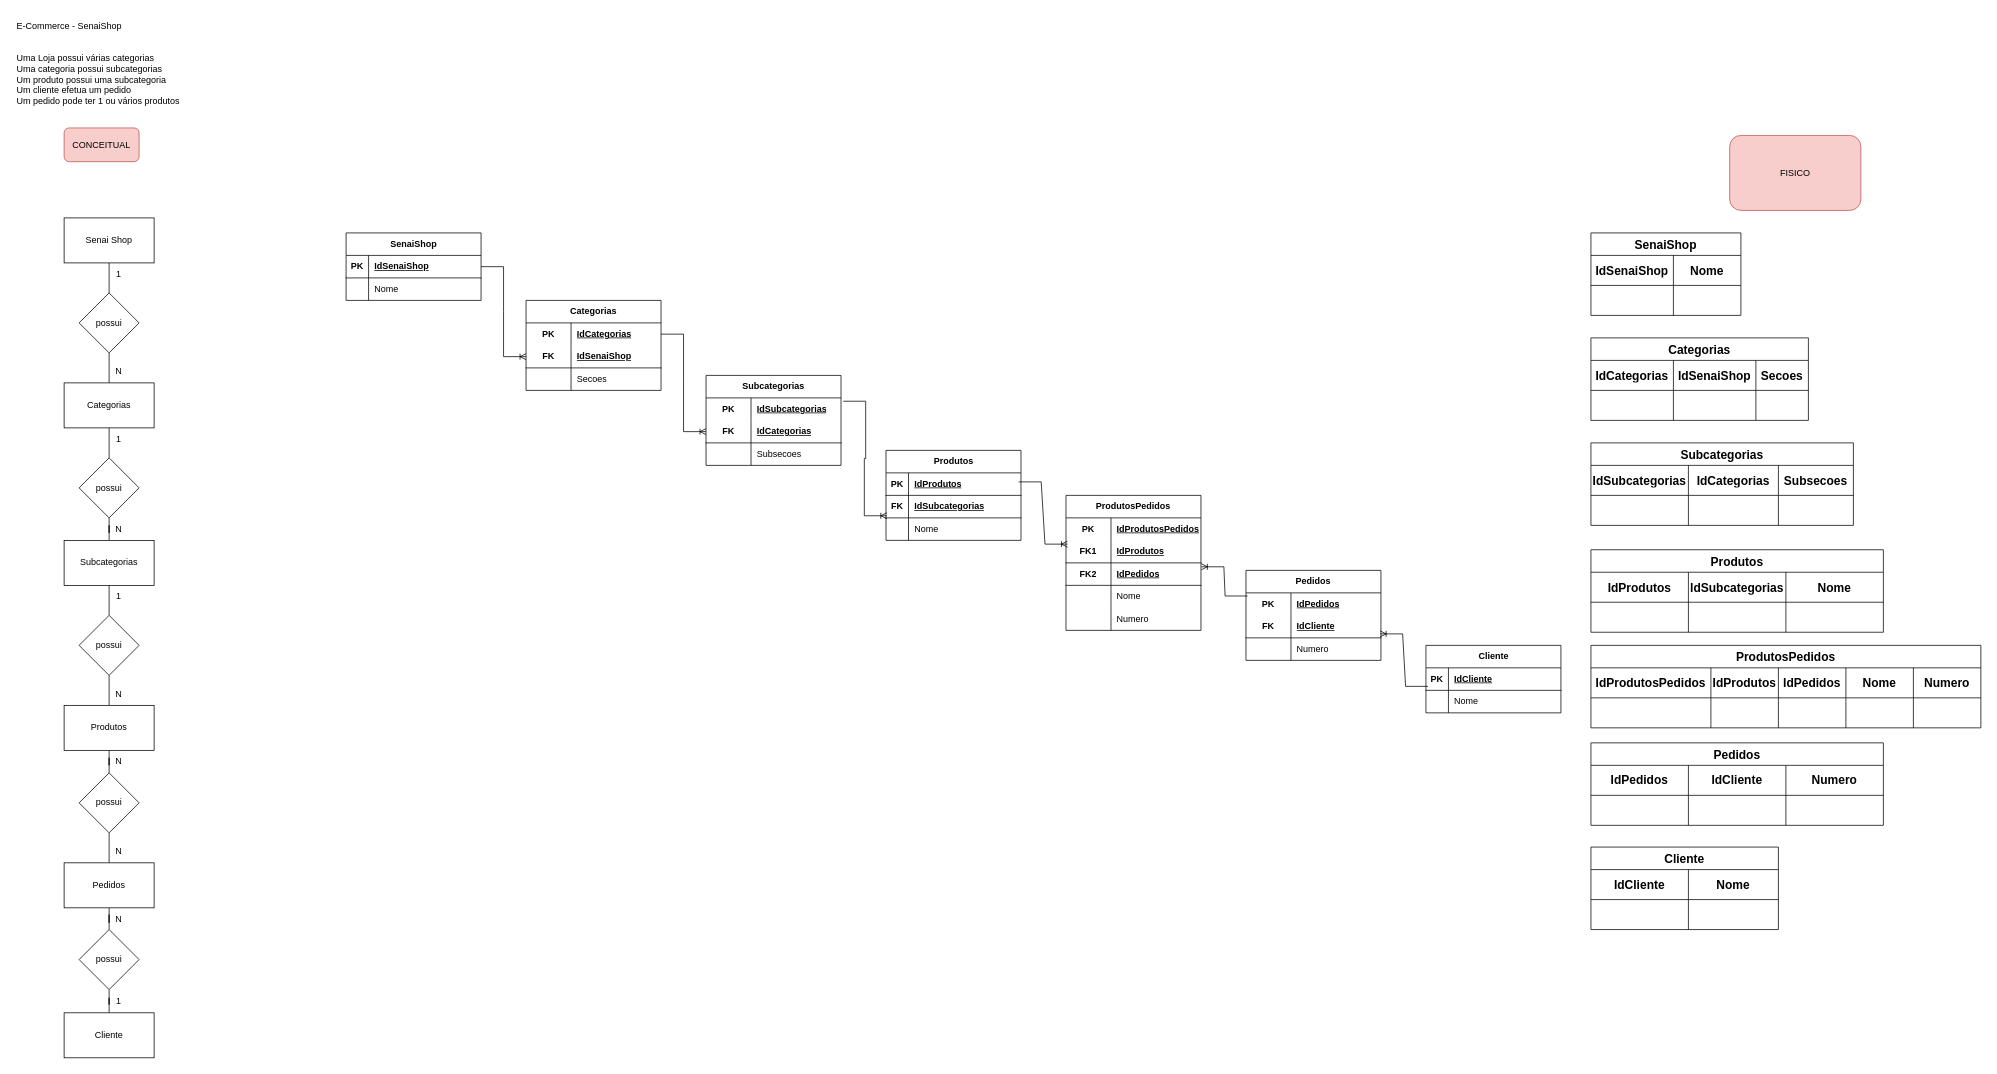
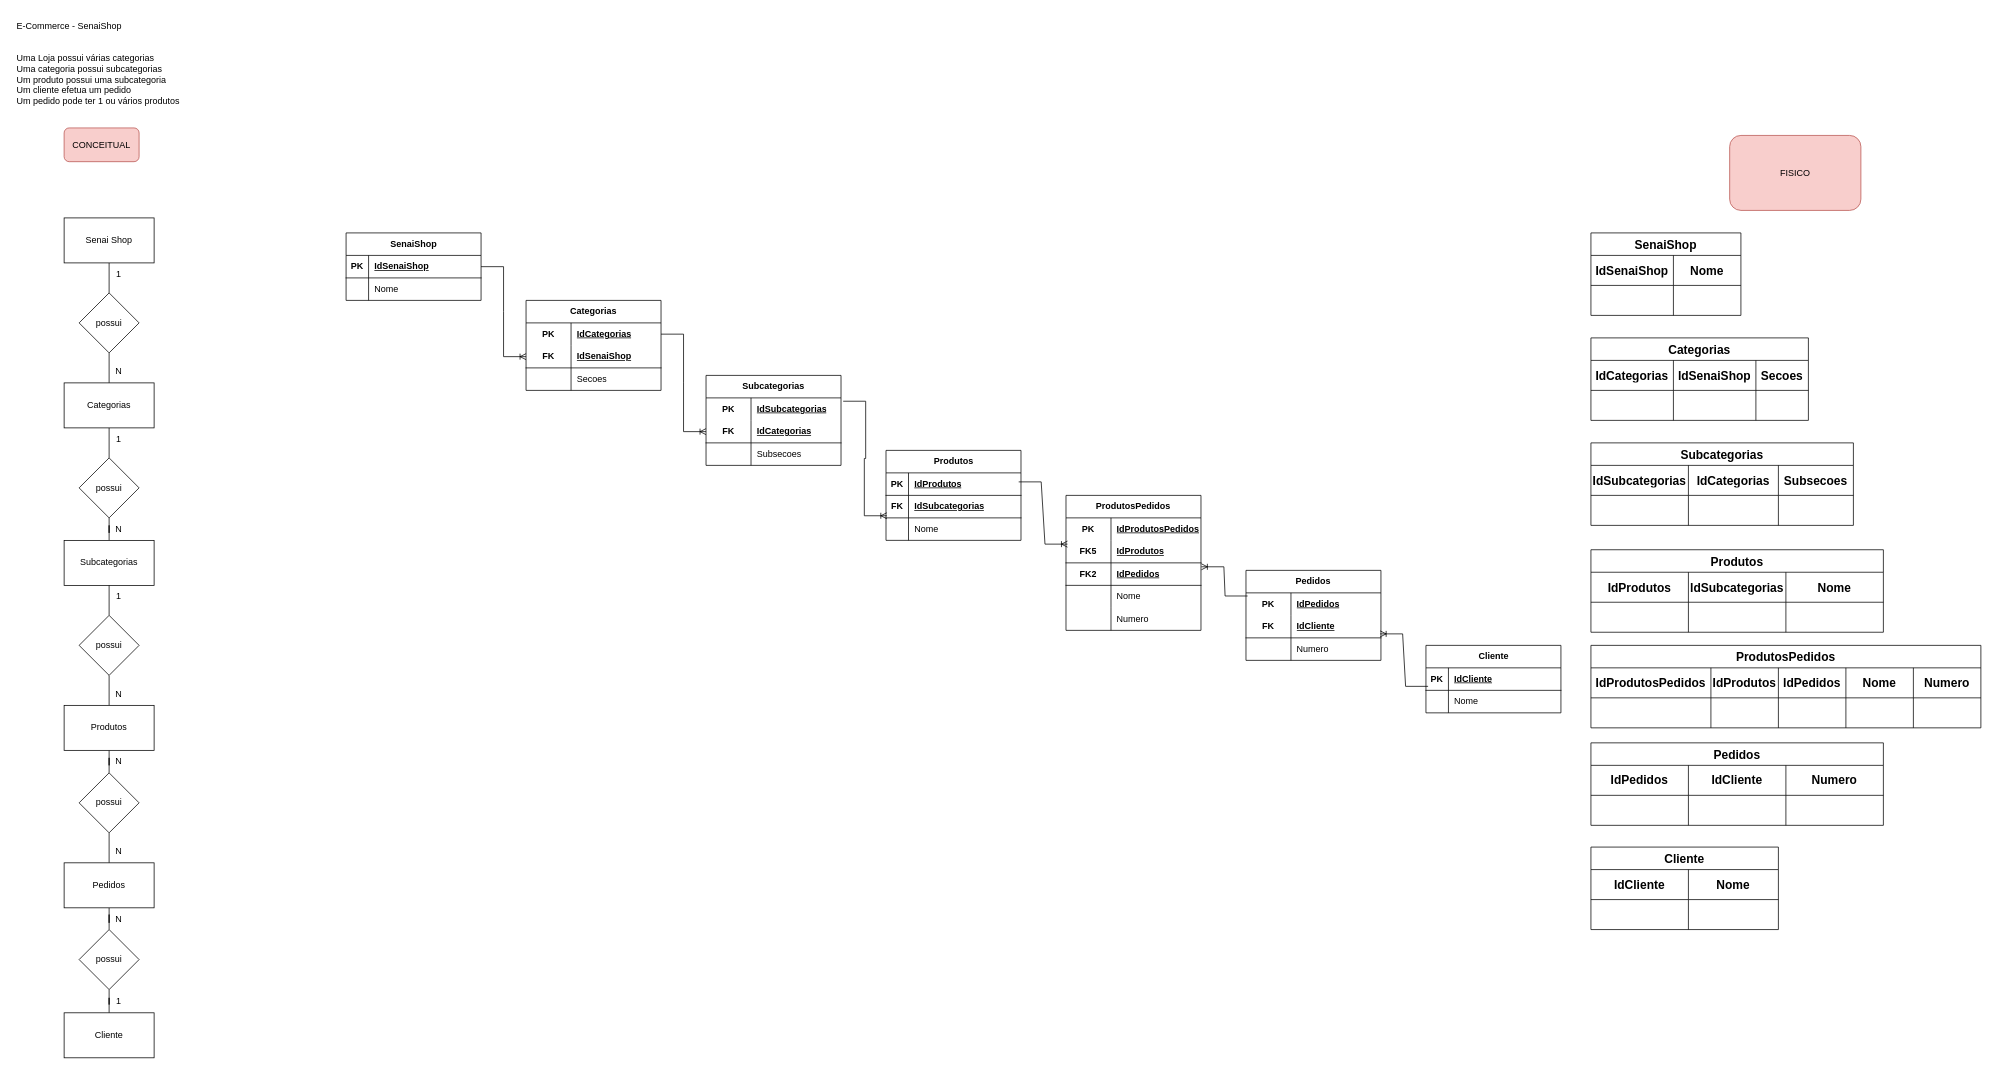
node "FK1": label "FK1" -> "FK5"
